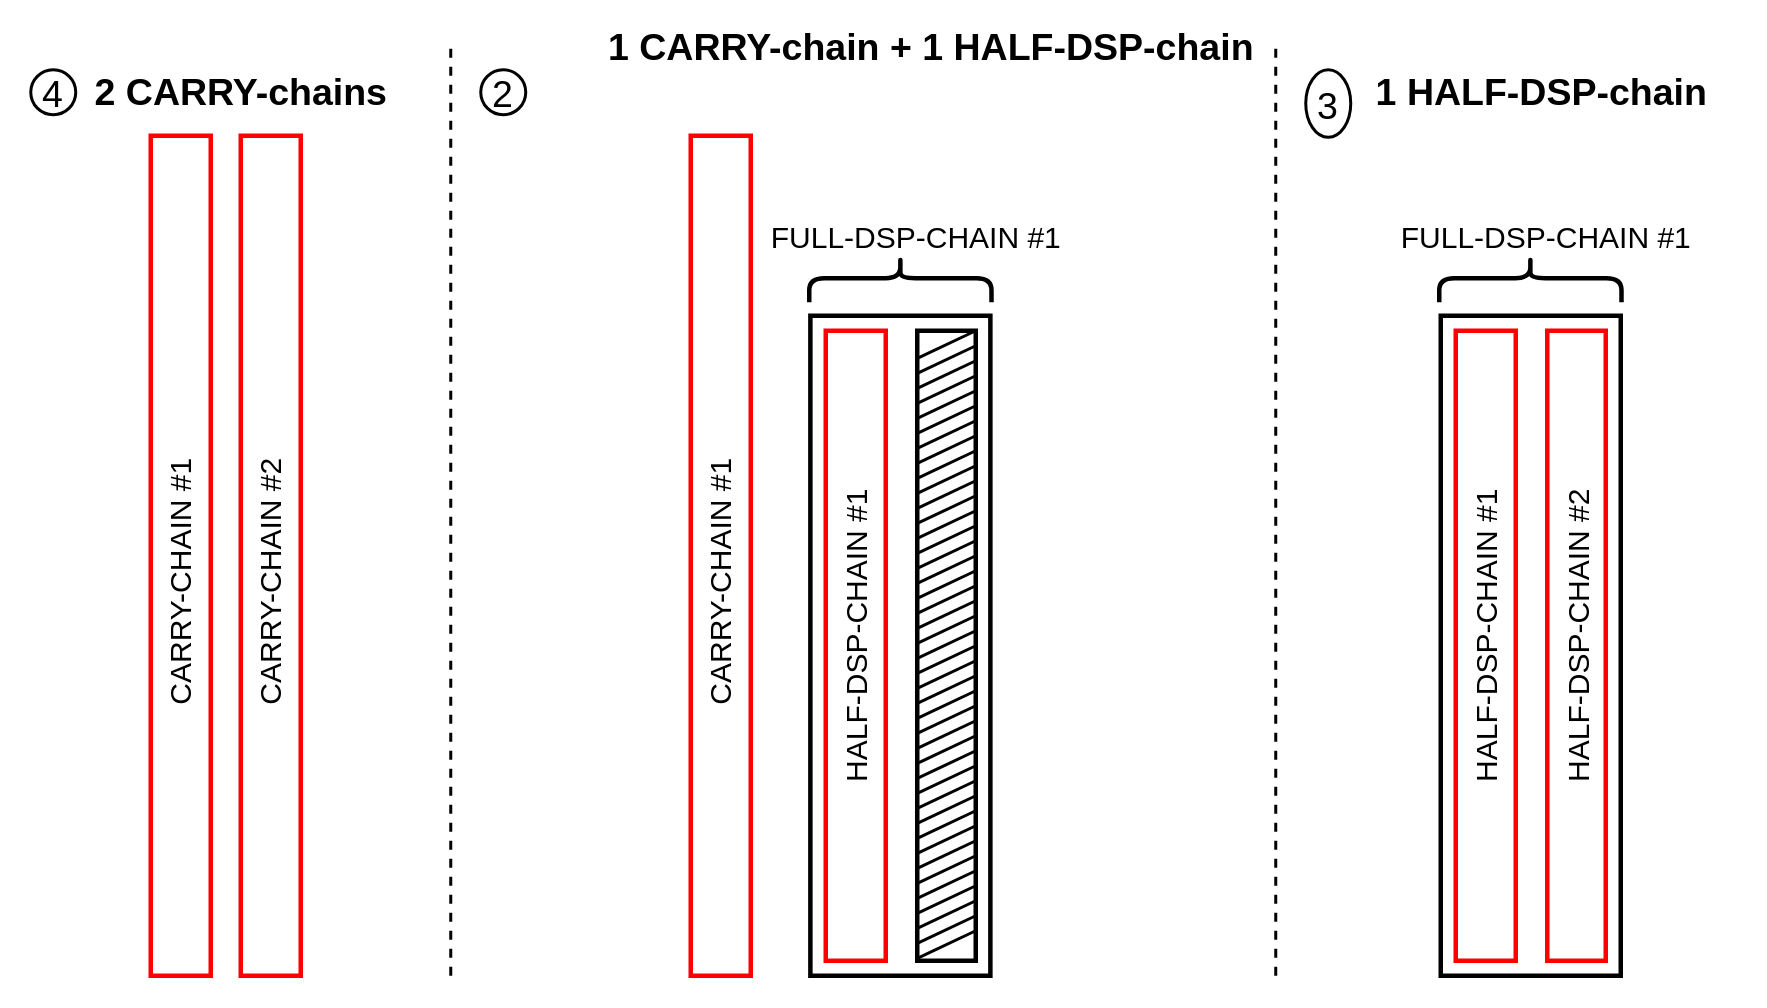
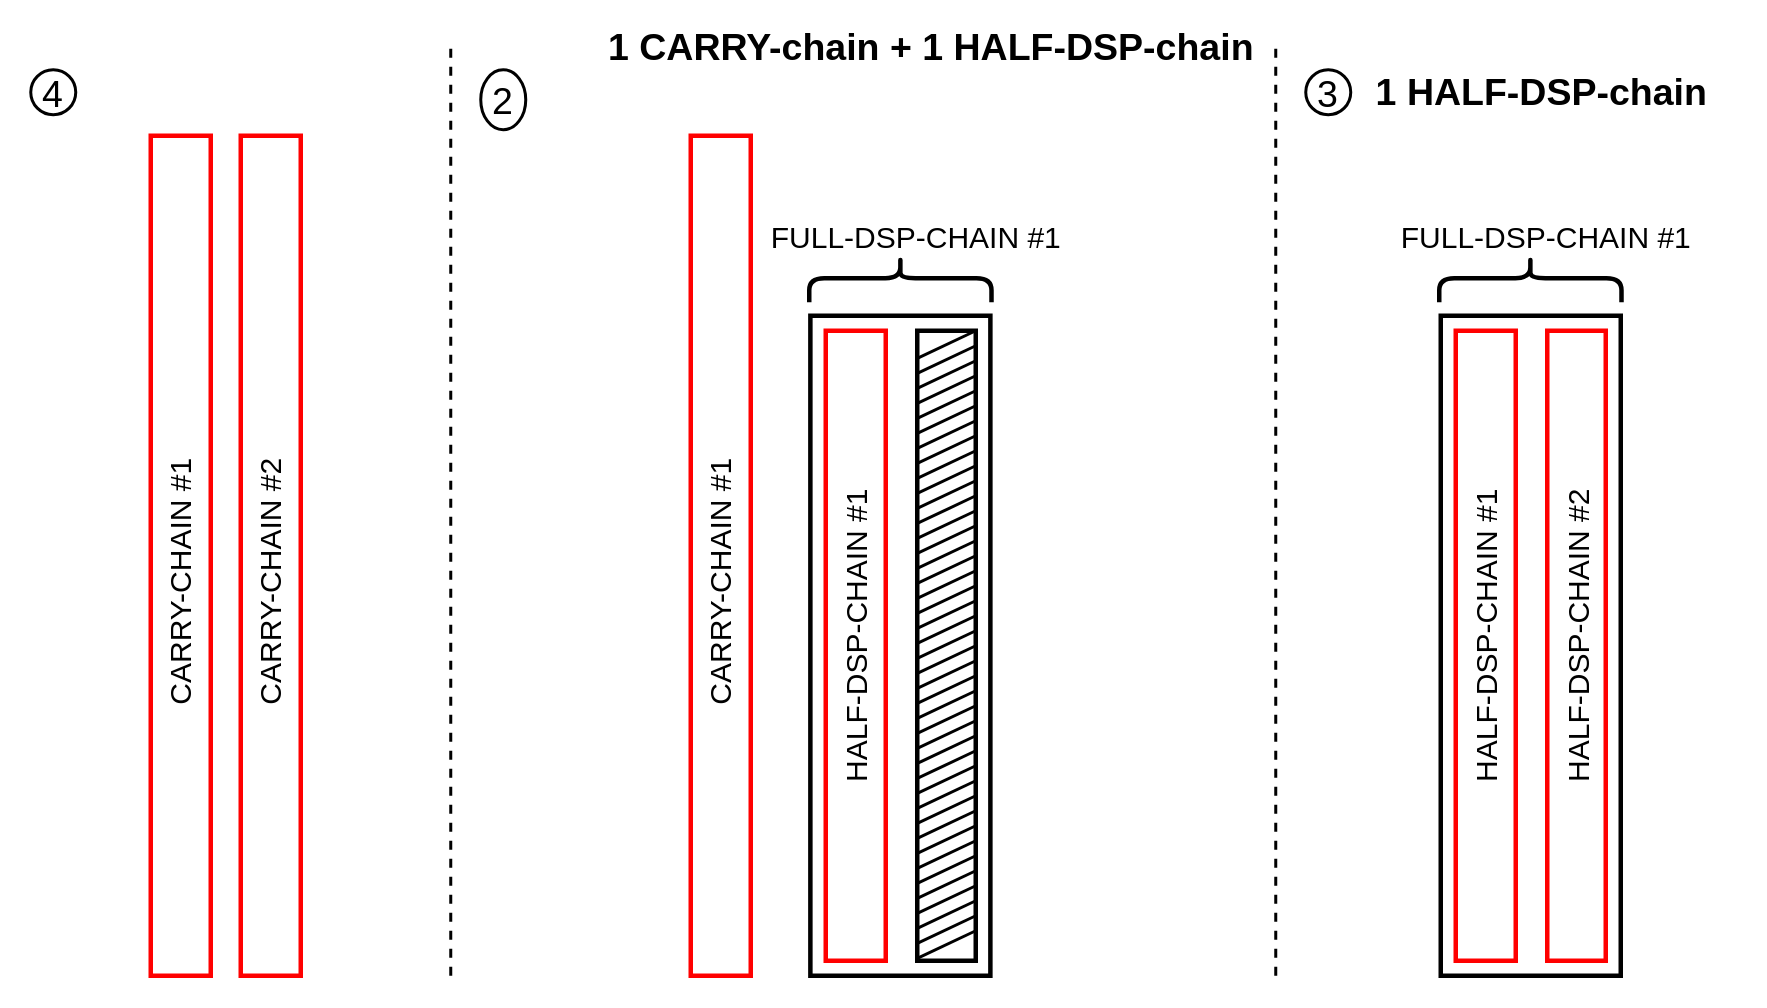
node "2 CARRY-chains": removed
node "2": size 45x45 -> 45x60
node "3": size 45x68 -> 45x45
